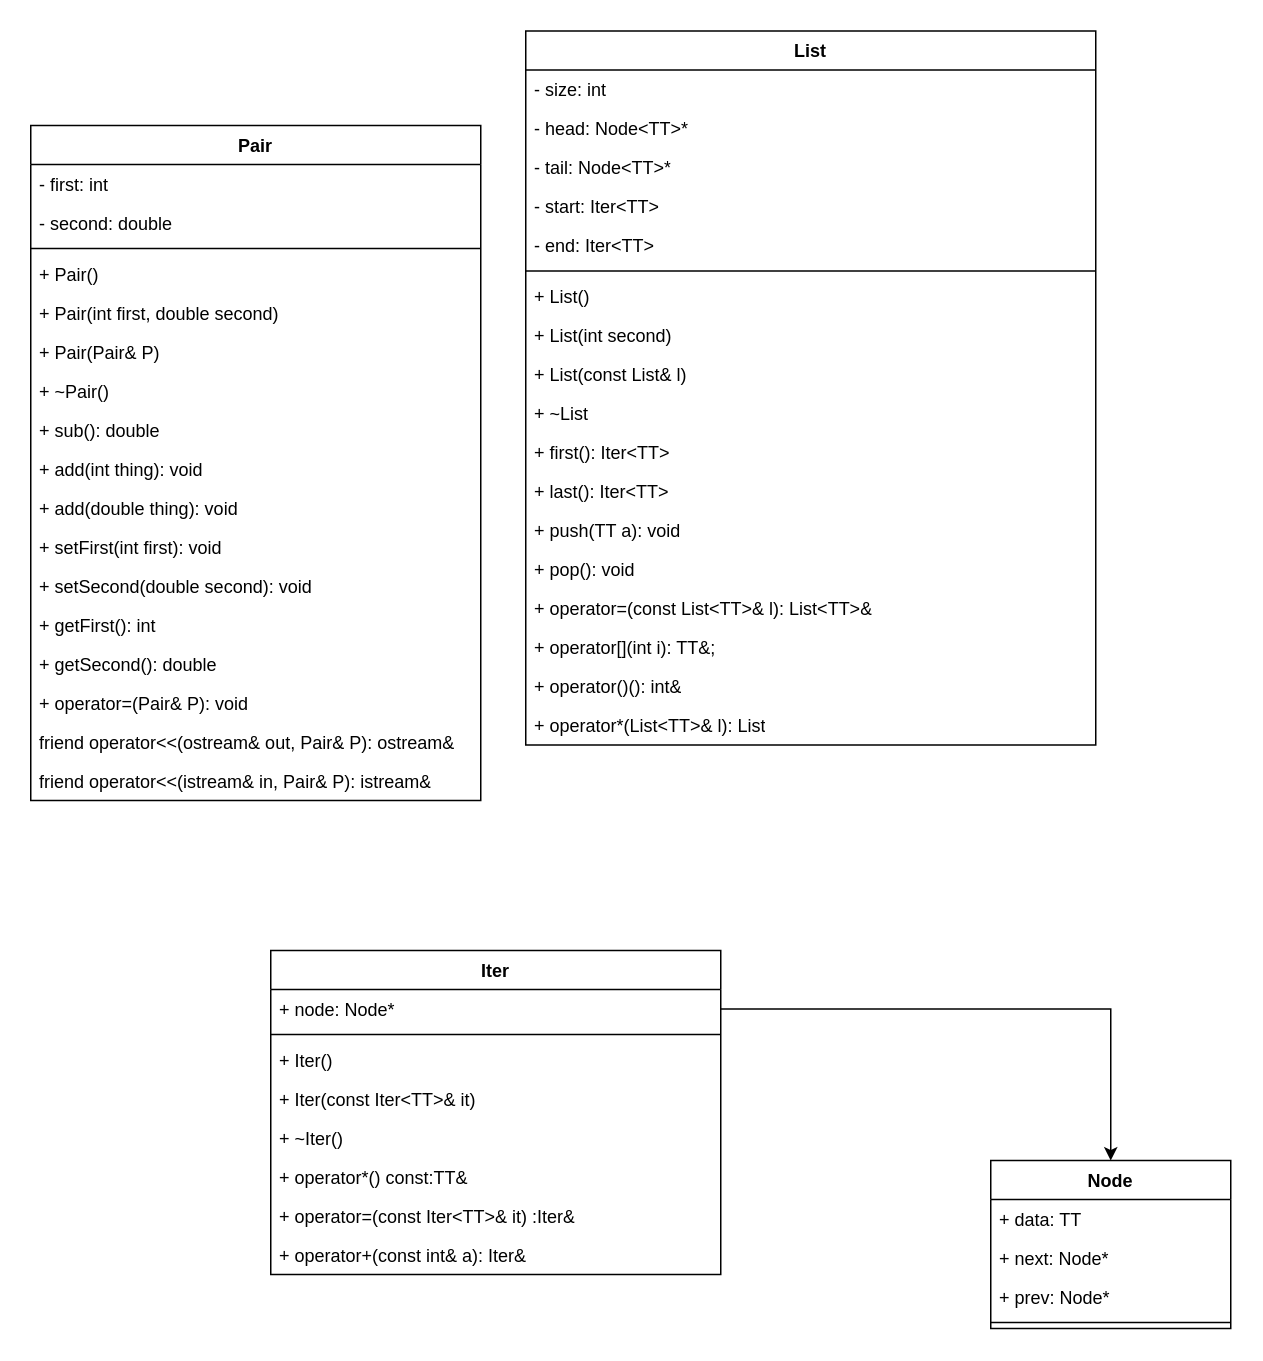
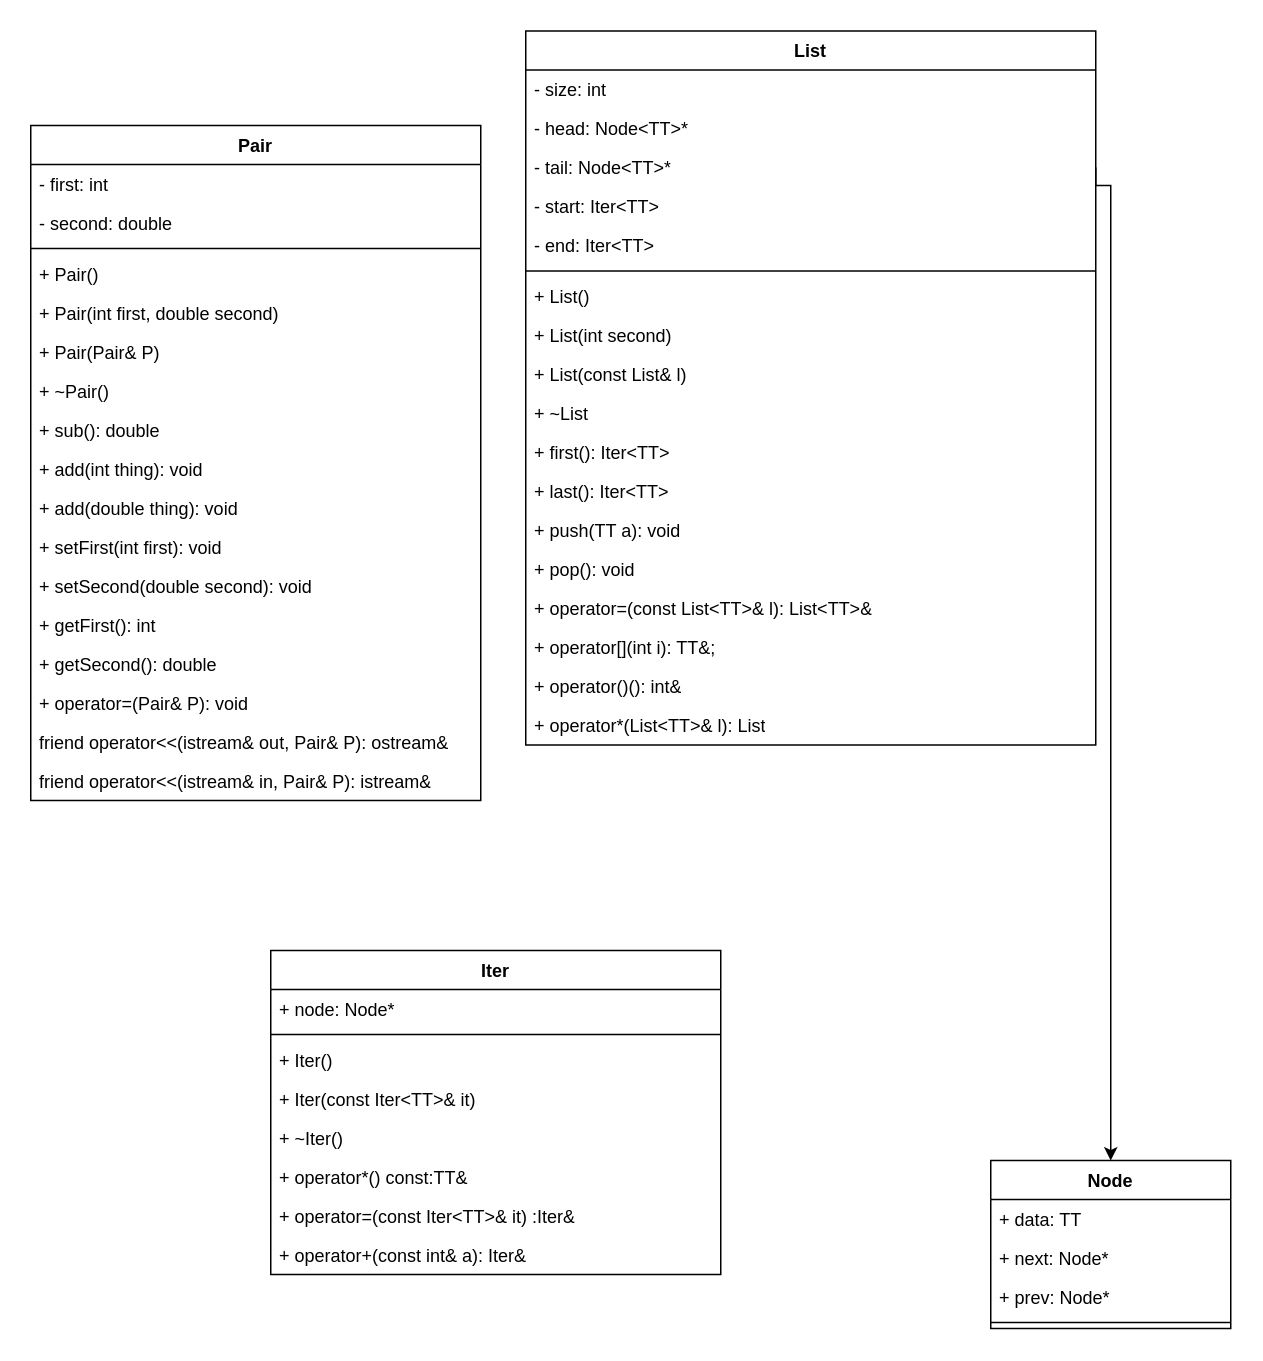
edge "- tail: Node<TT>*" -> "Node": added
node "friend operator<<(ostream& out, Pair& P): ostream&": label "friend operator<<(ostream& out, Pair& P): ostream&" -> "friend operator<<(istream& out, Pair& P): ostream&"
edge "+ node: Node*" -> "Node": removed
